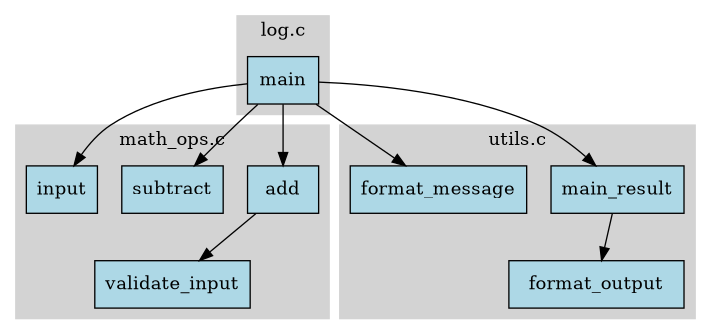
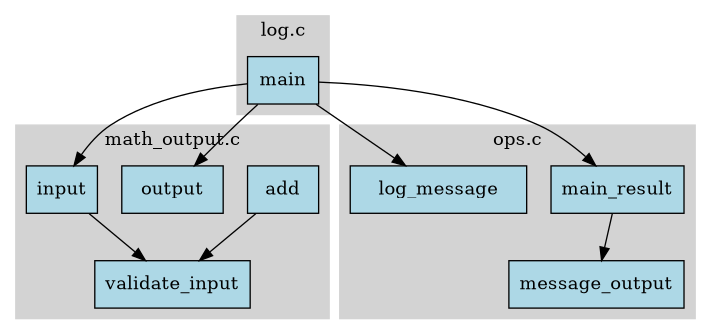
edge "main" -> "add": removed
cluster "math_ops.c": label "math_ops.c" -> "math_output.c"
cluster "utils.c": label "utils.c" -> "ops.c"
node "subtract": label "subtract" -> "output"
node "format_message": label "format_message" -> "log_message"
edge "input" -> "validate_input": added
node "format_output": label "format_output" -> "message_output"
